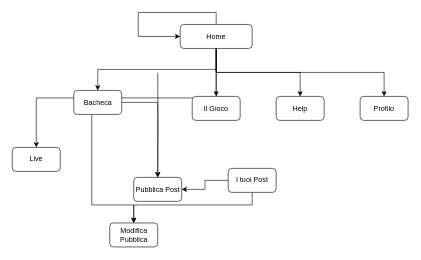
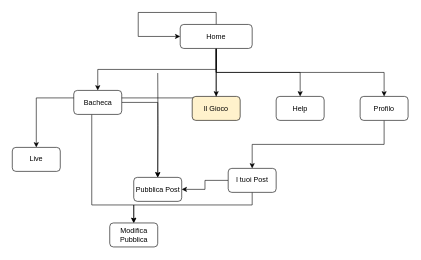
node "Il Gioco": fillcolor #ffffff -> #fff2cc
edge "Profilo" -> "I tuoi Post": added
